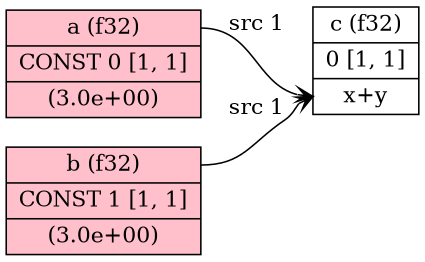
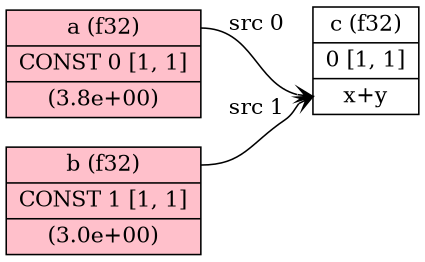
edge "a (f32)" -> "c (f32)": label "src 1" -> "src 0"
node "a (f32)": text "(3.0e+00)" -> "(3.8e+00)"
